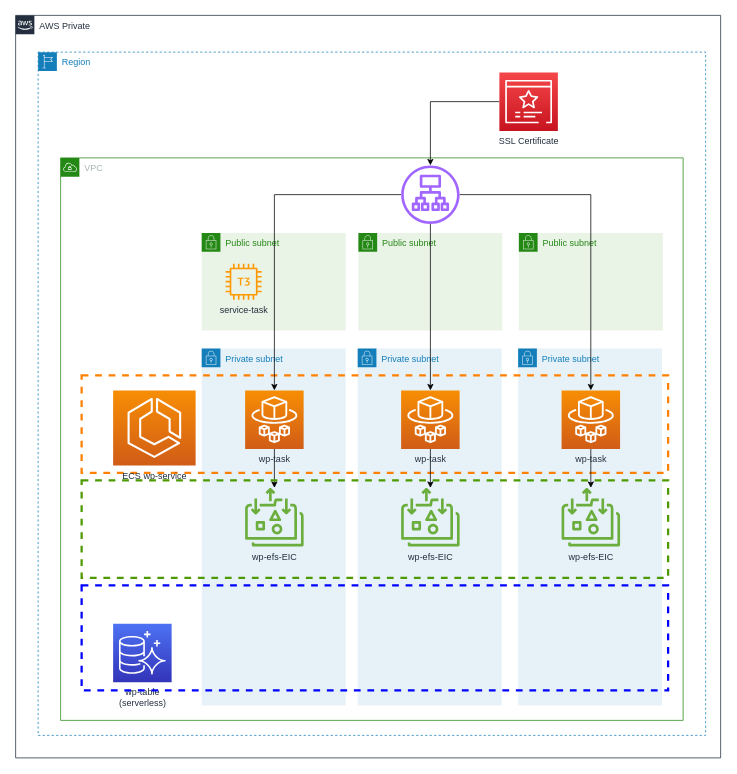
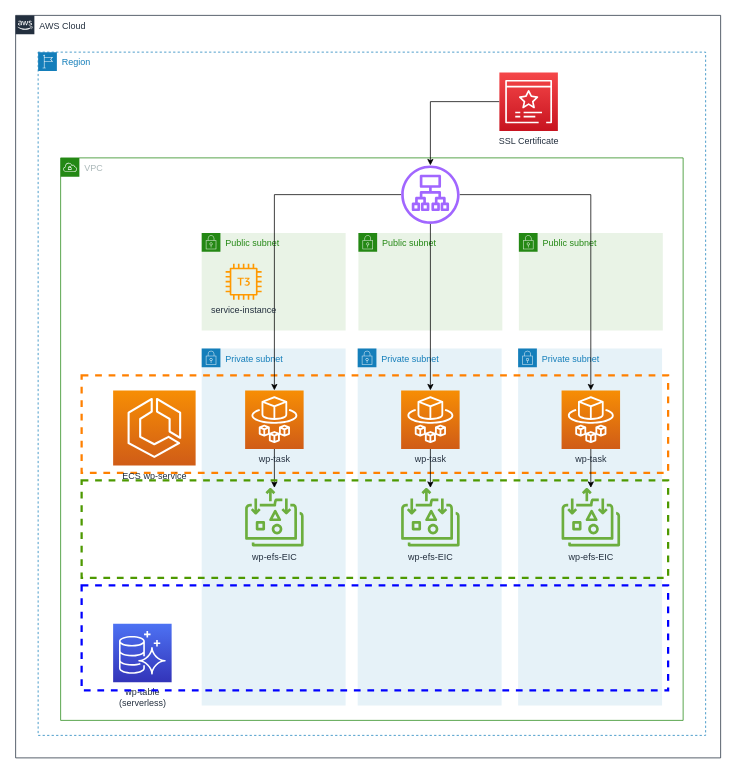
node "AWS Private": label "AWS Private" -> "AWS Cloud"
node "service-task": label "service-task" -> "service-instance"
